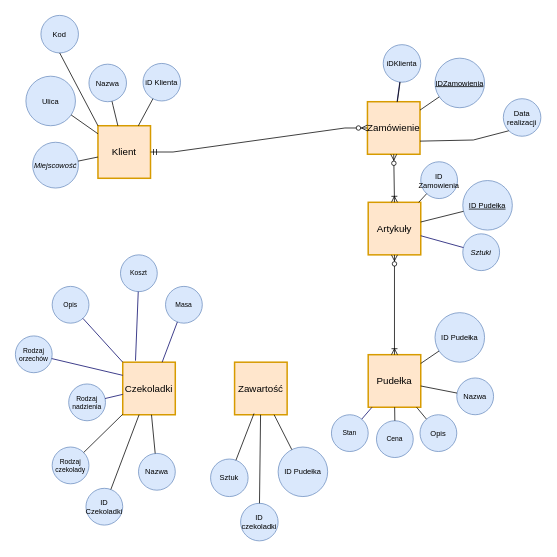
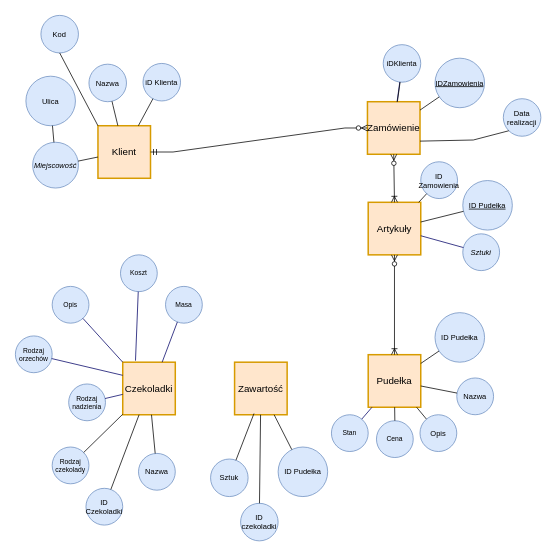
edge "Ulica" -- "Klient": now "Ulica" -- "Miejscowość"
